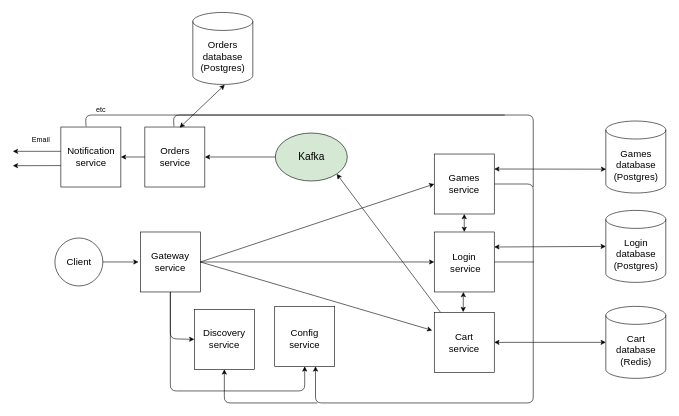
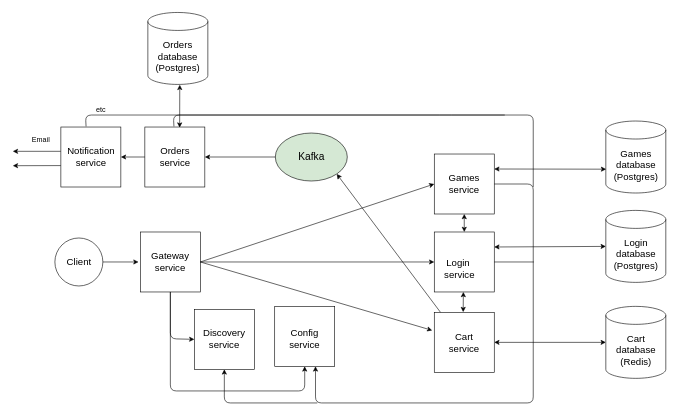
node "Orders database (Postgres)": moved (223, 48) -> (178, 48)
node "Login service": moved (464, 263) -> (458, 269)
